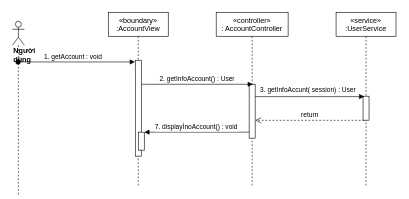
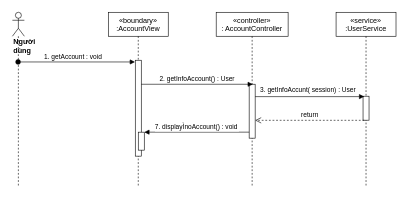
node "Người dùng": moved (18, 108) -> (18, 99)
